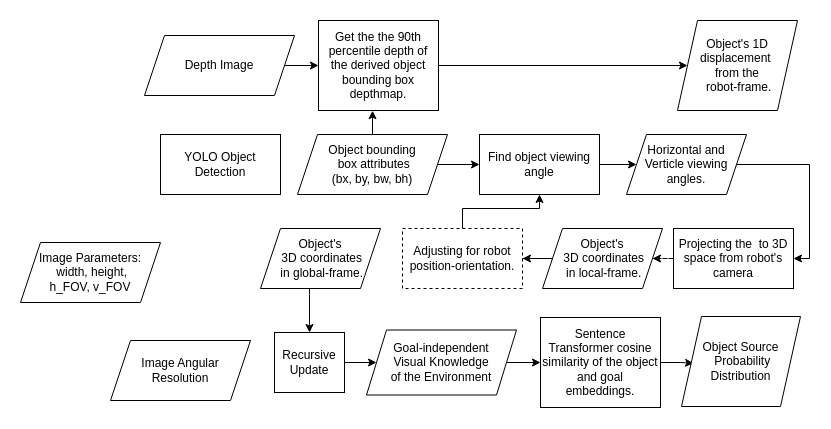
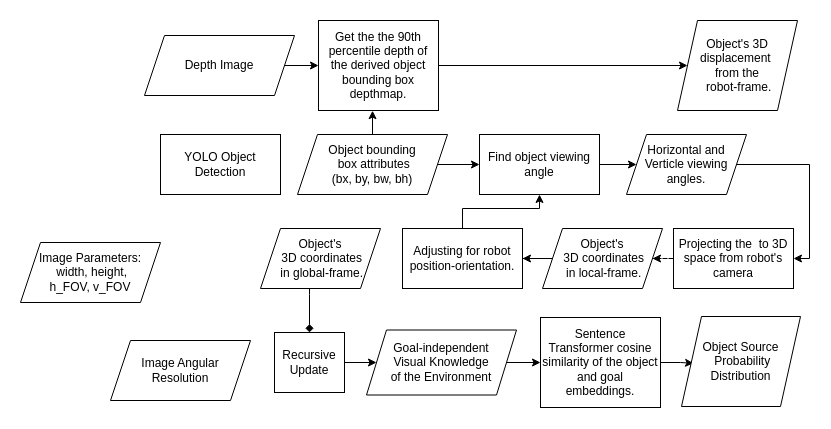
node "Object's 1D displacement from the robot-frame.": label "Object's 1D displacement from the robot-frame." -> "Object's 3D displacement from the robot-frame."
node "Adjusting for robot position-orientation.": style dashed -> solid
edge "Object's 3D coordinates in global-frame." -> "Recursive Update": arrowhead classic -> diamond
